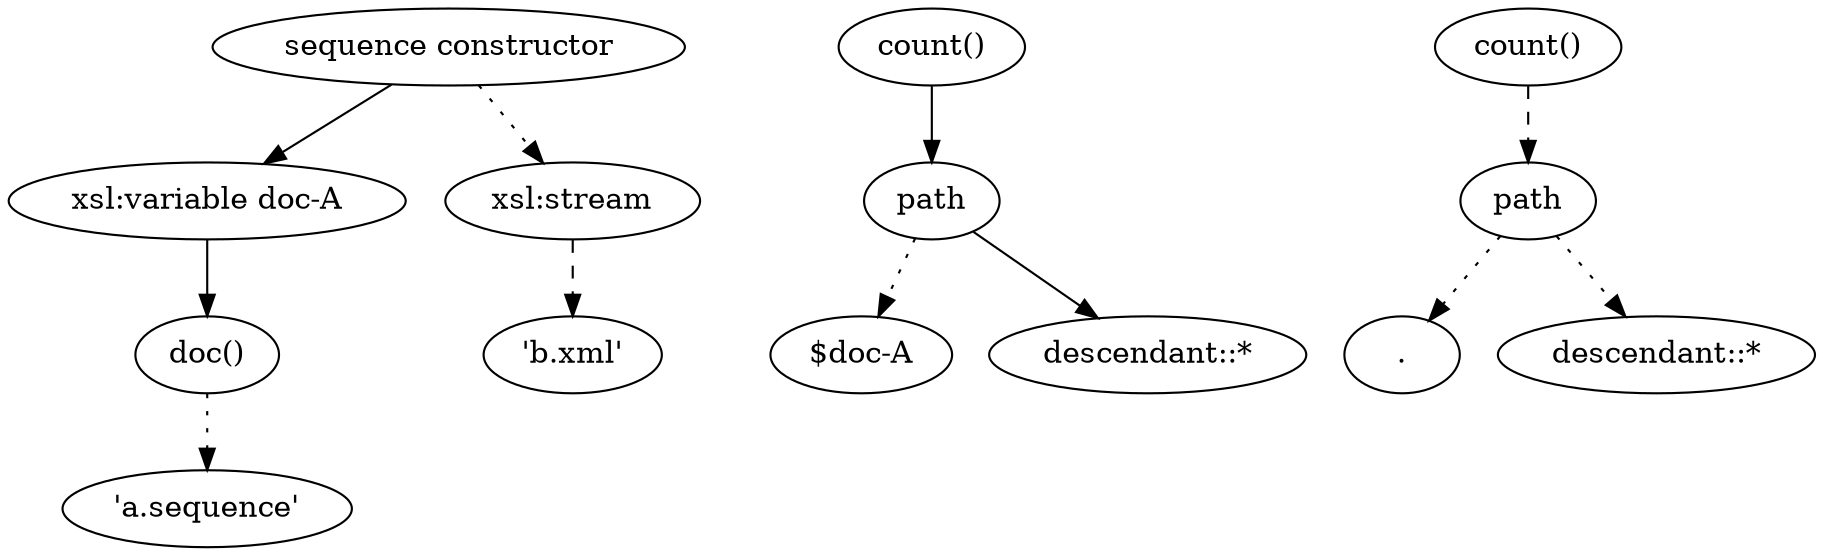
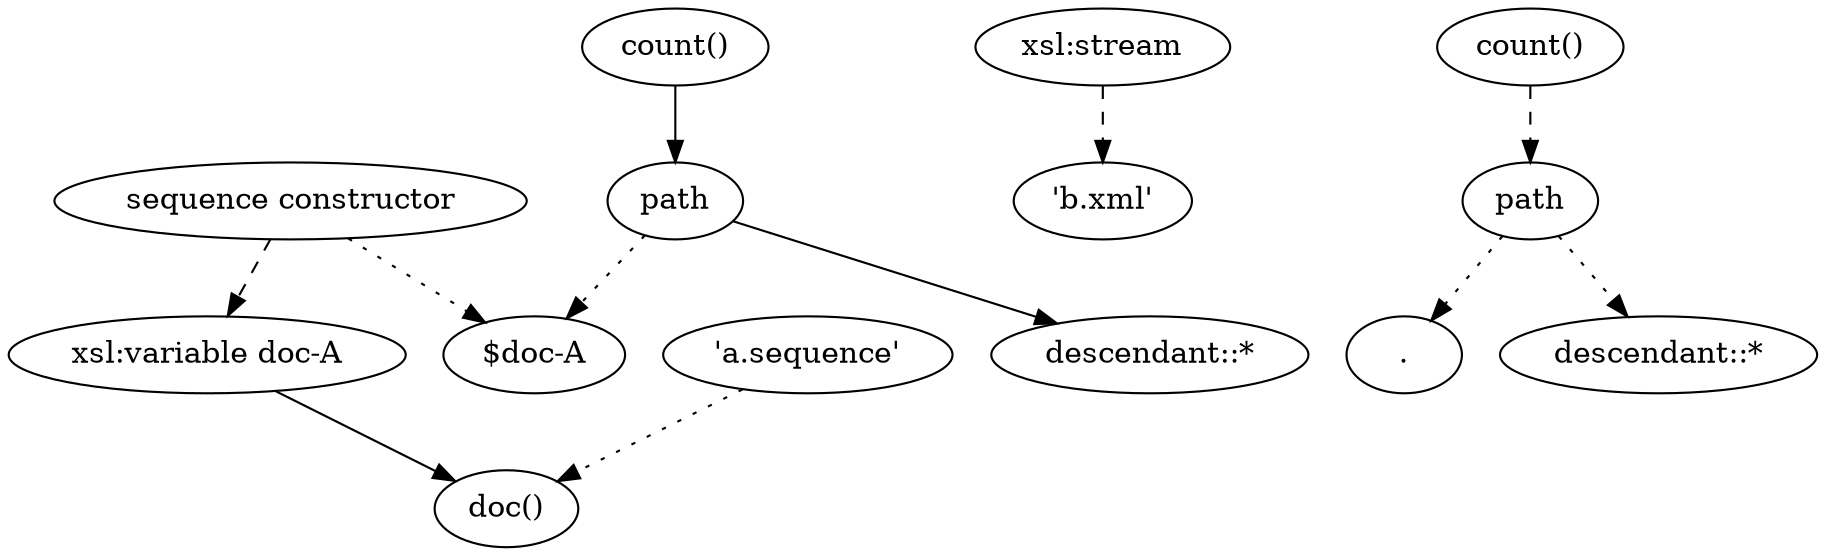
edge "sequence constructor" -> "xsl:stream": now "sequence constructor" -> "$doc-A"
edge "sequence constructor" -> "xsl:variable doc-A": style solid -> dashed
edge "doc()" -> "'a.sequence'": reversed
